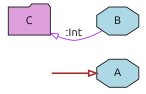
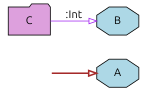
edge "B" -> "C": reversed
